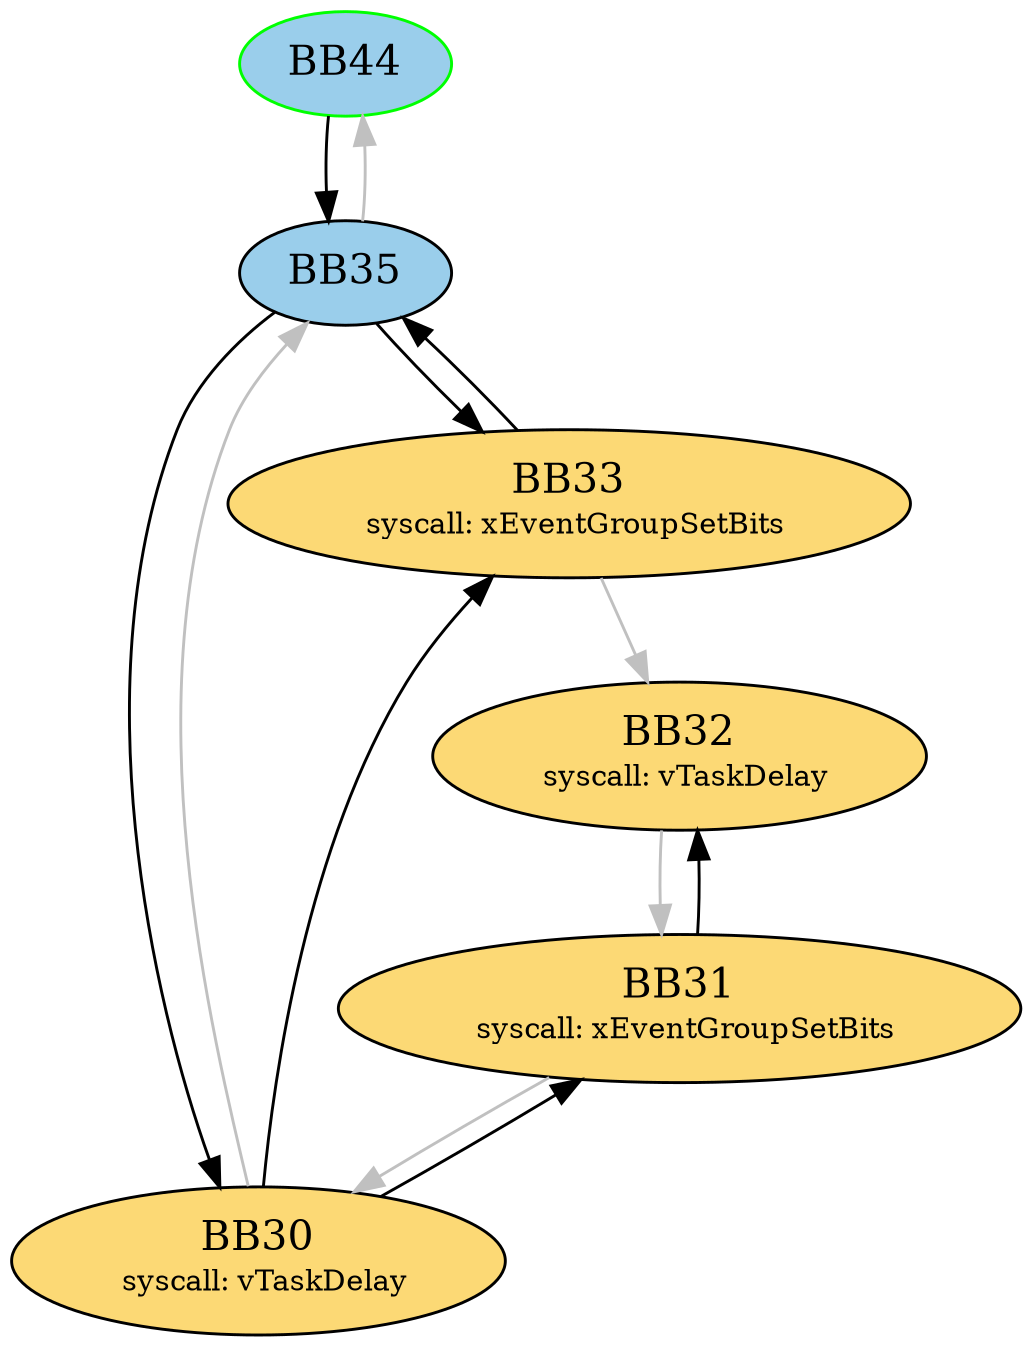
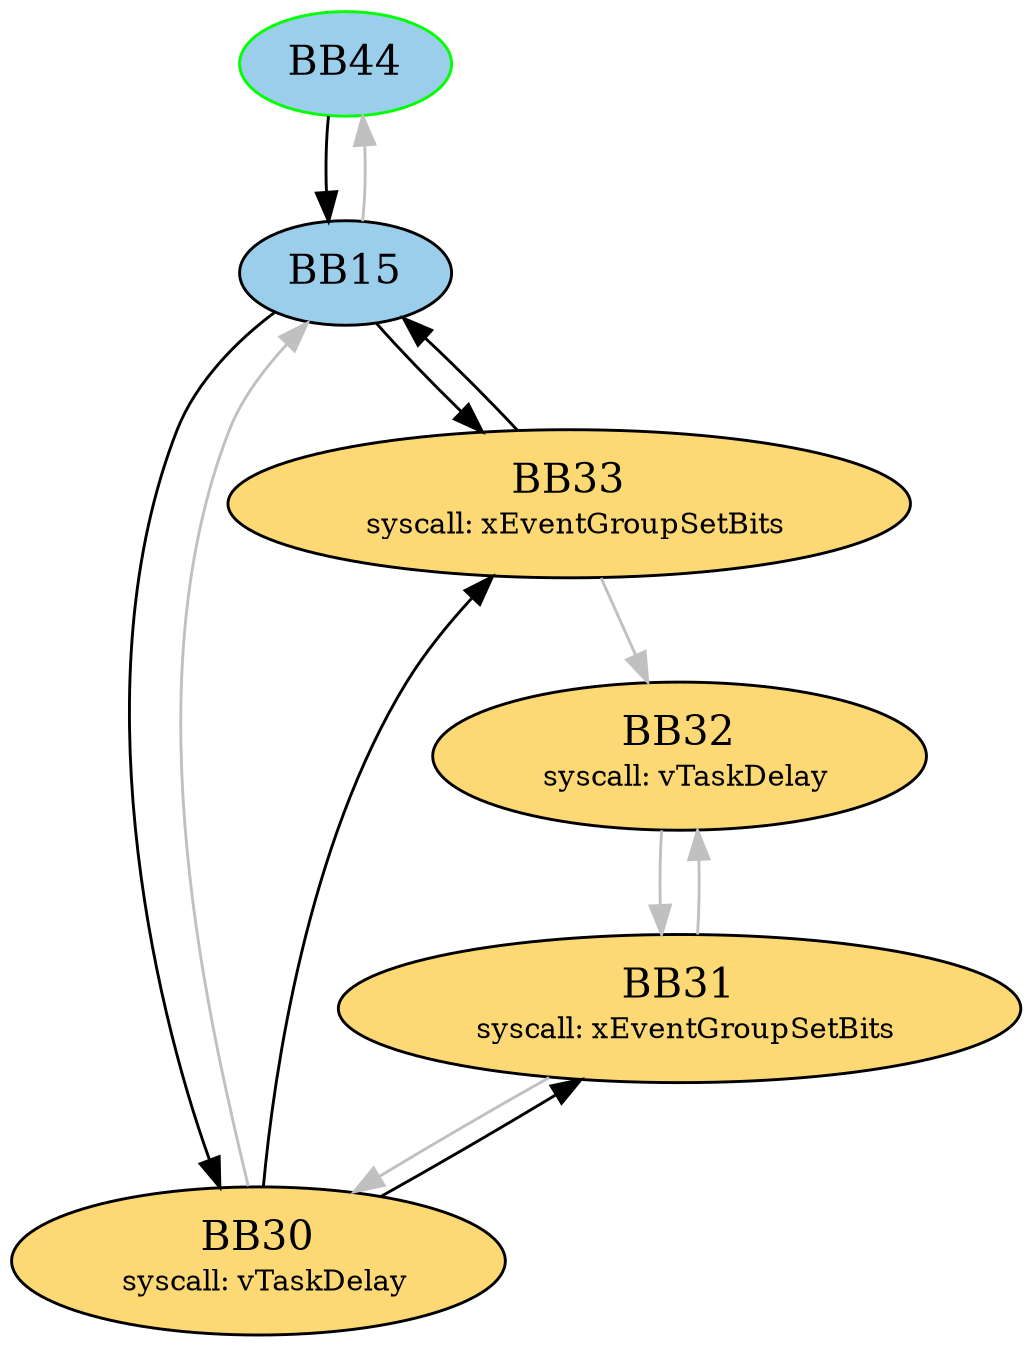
node "BB35": label "BB35" -> "BB15"
edge "BB31" -> "BB32": color black -> grey
